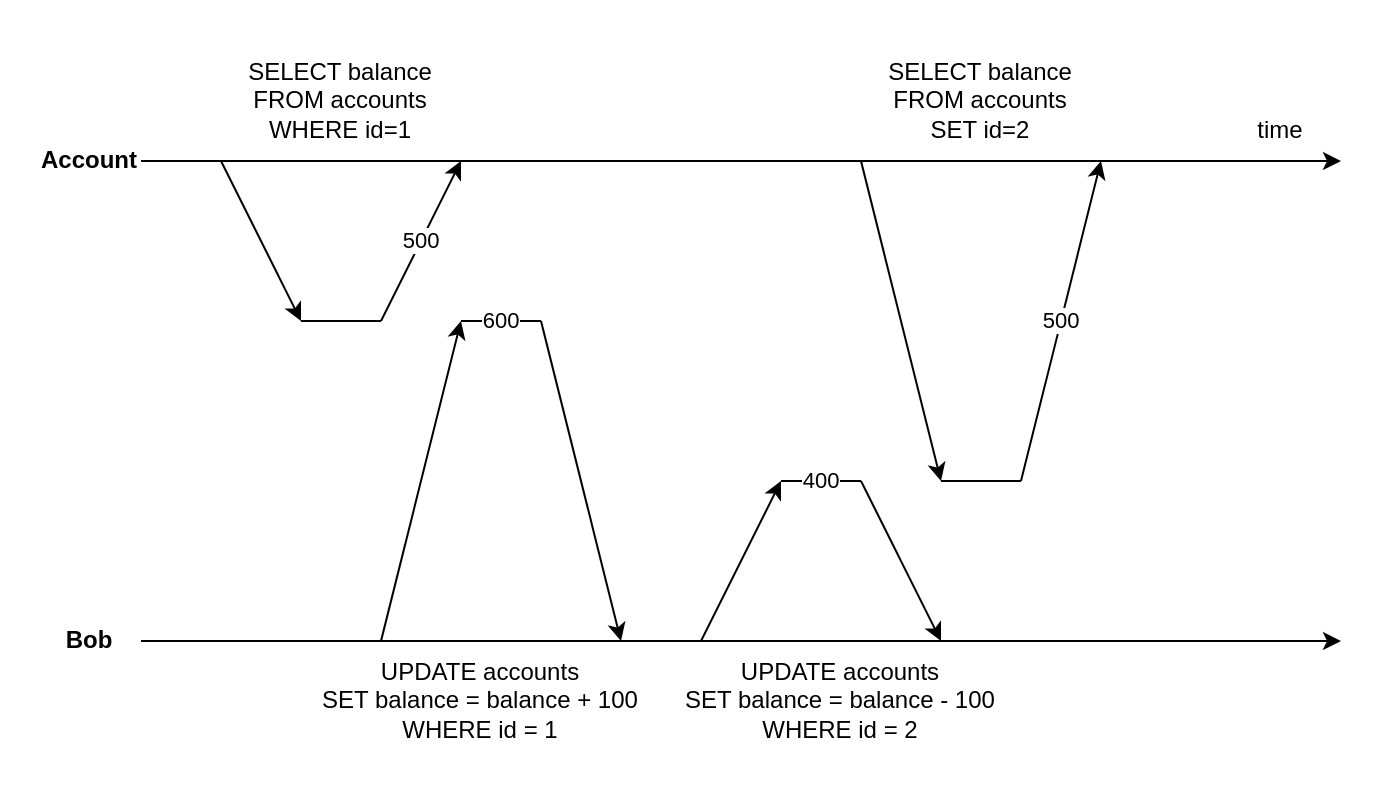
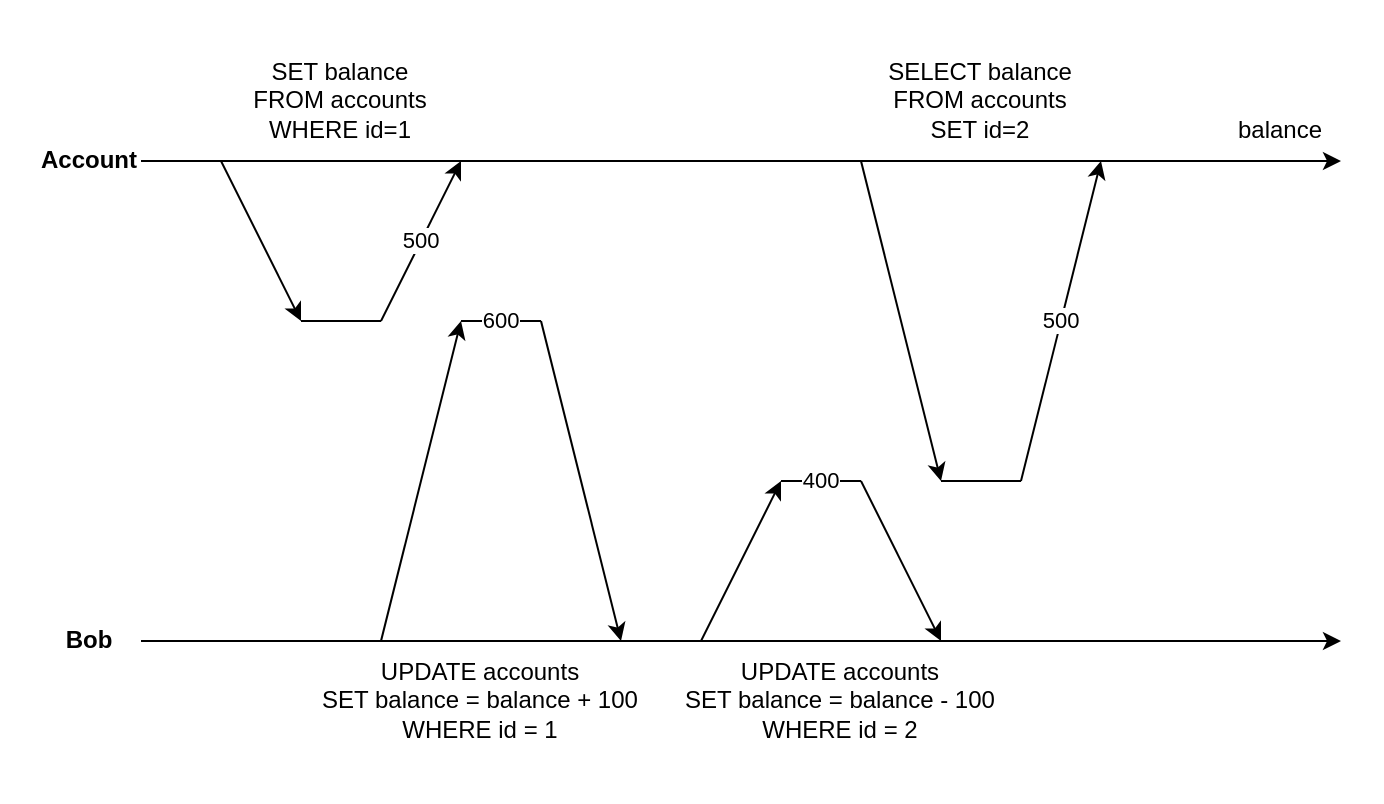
node "SELECT balance FROM accounts WHERE id=1": label "SELECT balance FROM accounts WHERE id=1" -> "SET balance FROM accounts WHERE id=1"
node "time": label "time" -> "balance"
